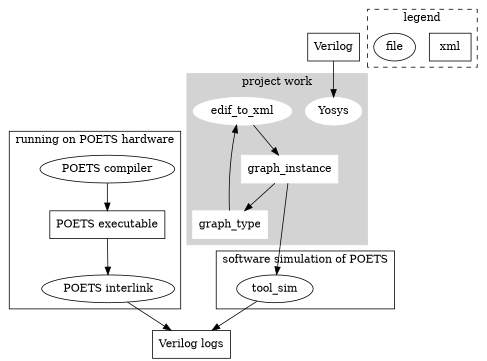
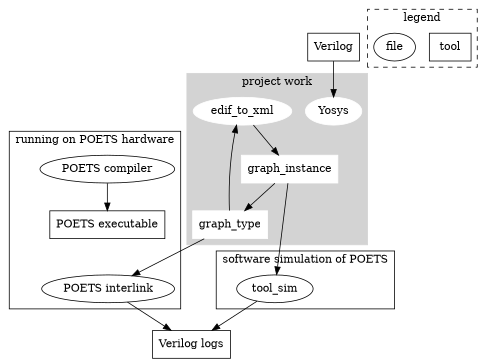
node "xml": label "xml" -> "tool"
edge "POETS executable" -> "POETS interlink": now "graph_type" -> "POETS interlink"
